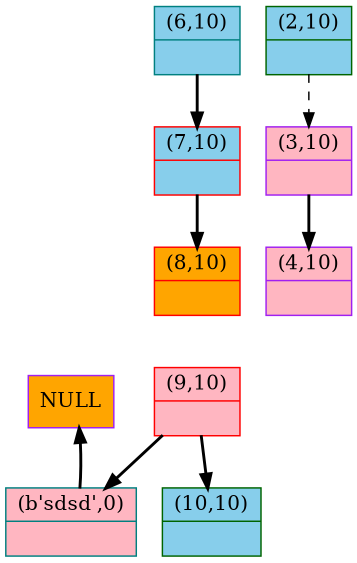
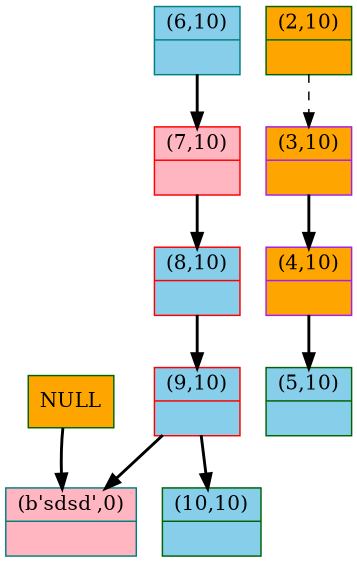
node "(2,10)": fillcolor skyblue -> orange
node "(7,10)": fillcolor skyblue -> lightpink
node "(3,10)": fillcolor lightpink -> orange
node "(8,10)": fillcolor orange -> skyblue
node "(4,10)": fillcolor lightpink -> orange
edge "(8,10)" -> "(9,10)": added
node "NULL": color purple -> darkgreen
node "(9,10)": fillcolor lightpink -> skyblue
node "(5,10)": added
edge "(b'sdsd',0)" -> "NULL": reversed
